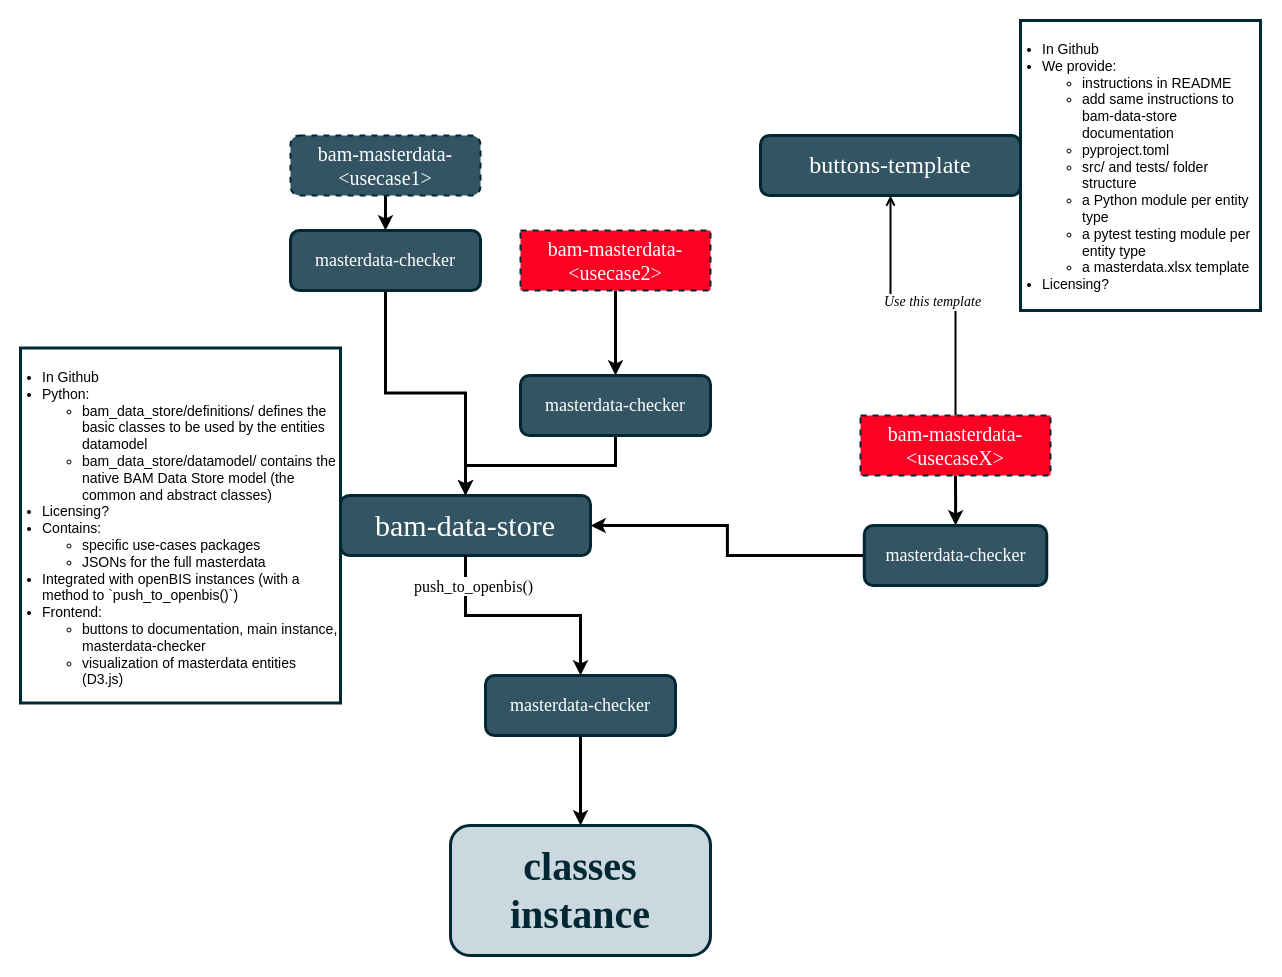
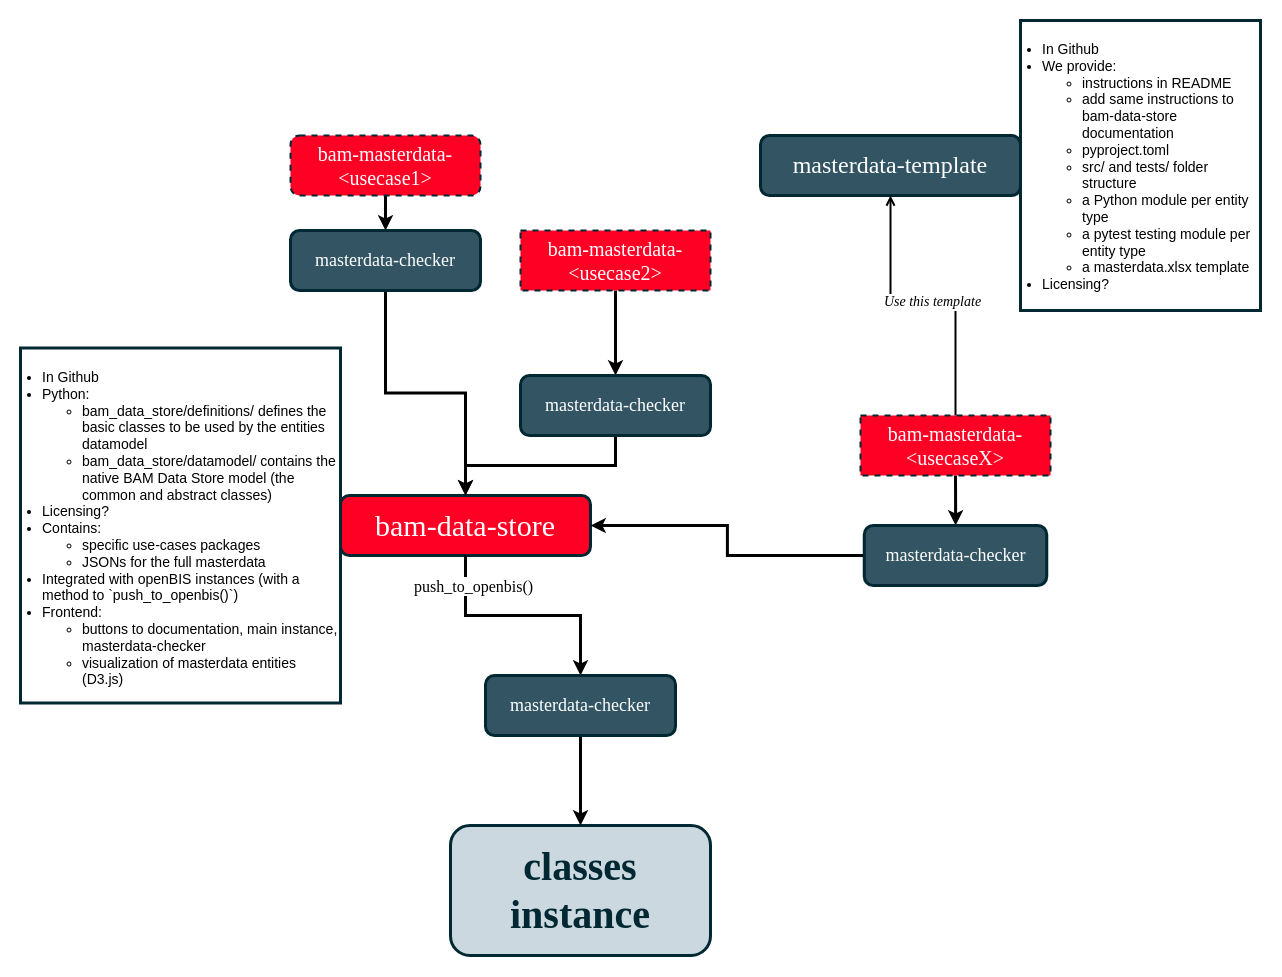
node "bam-masterdata-<usecase1>": fillcolor #325463 -> #ff0025
node "buttons-template": label "buttons-template" -> "masterdata-template"
node "bam-data-store": fillcolor #325463 -> #ff0025
